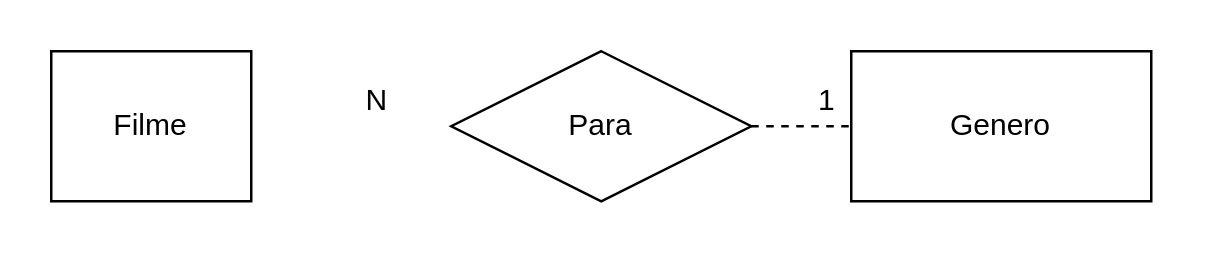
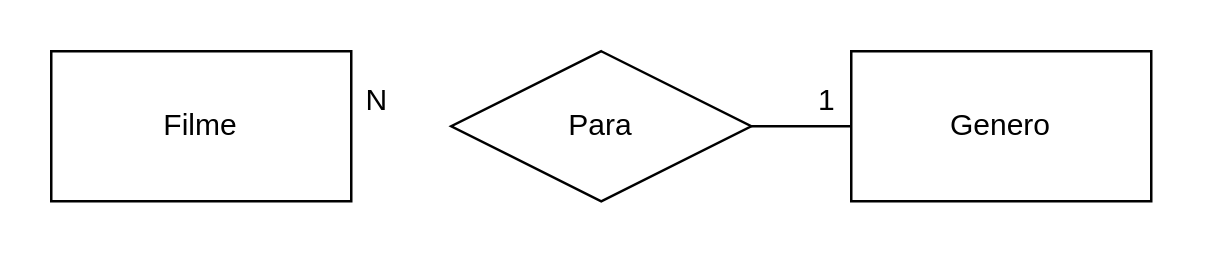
node "Filme": size 200x150 -> 300x150
edge "Para" -- "Genero": style dashed -> solid
